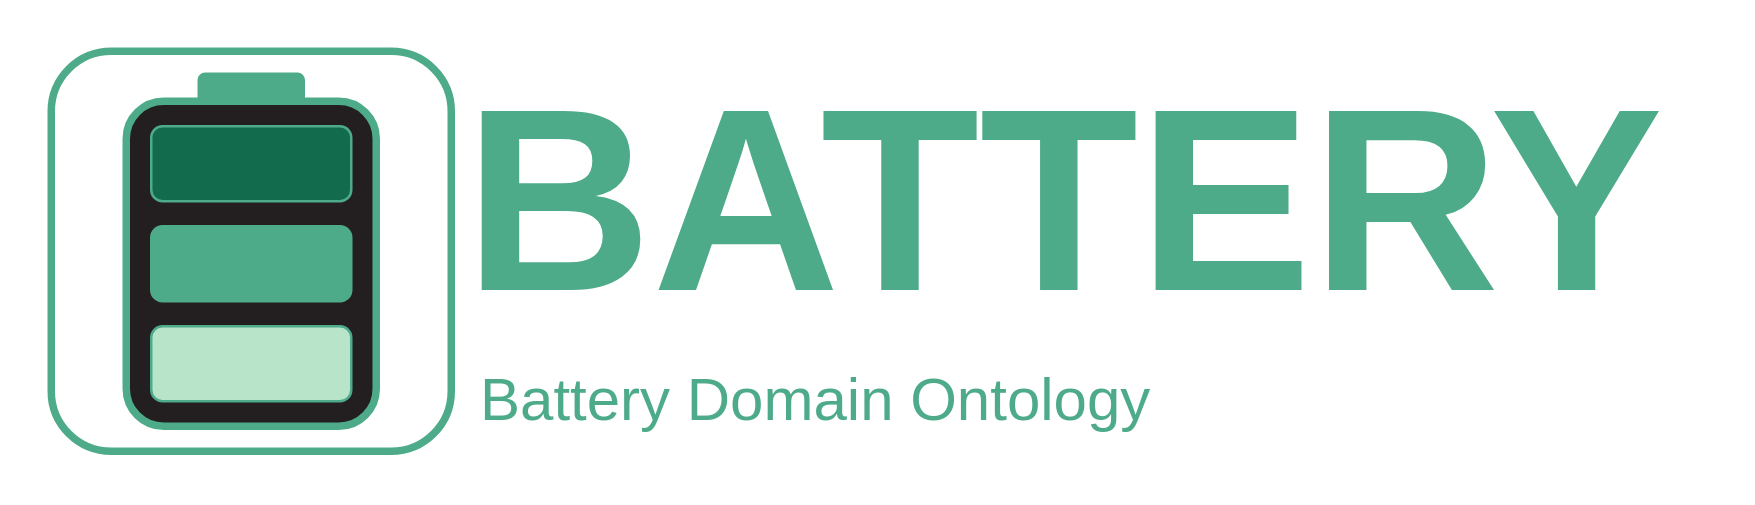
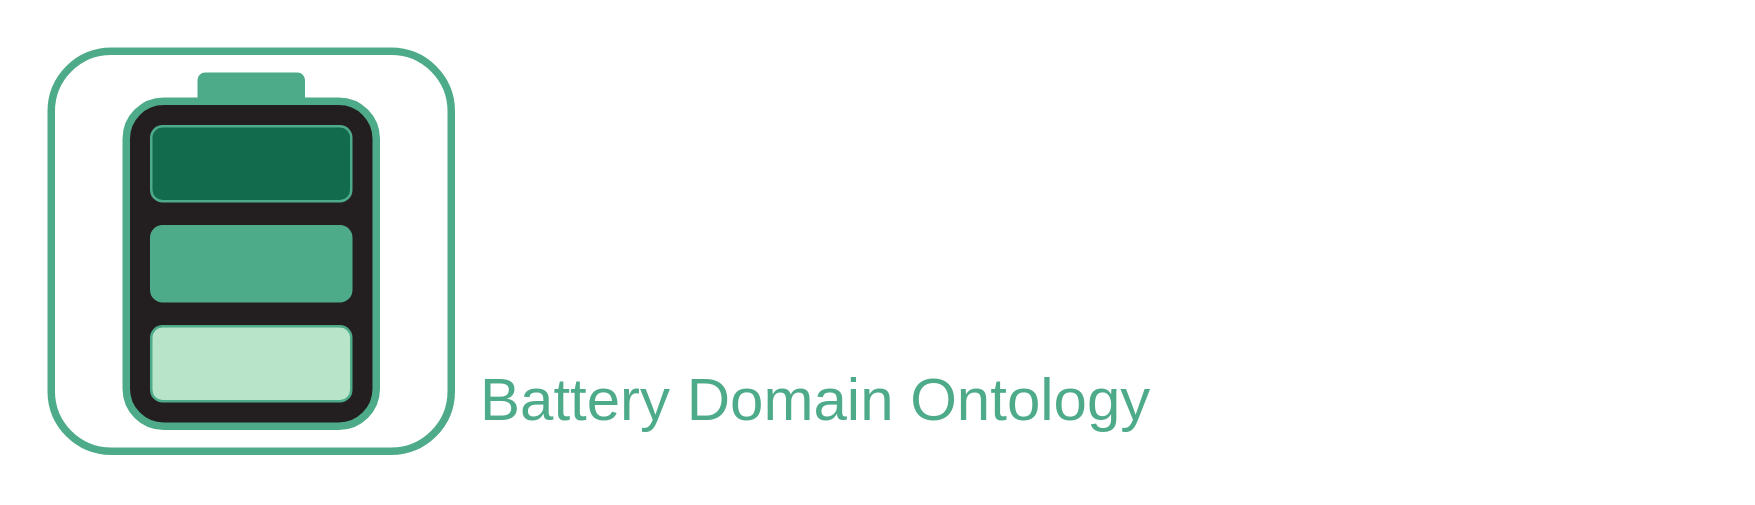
node "BATTERY": removed
